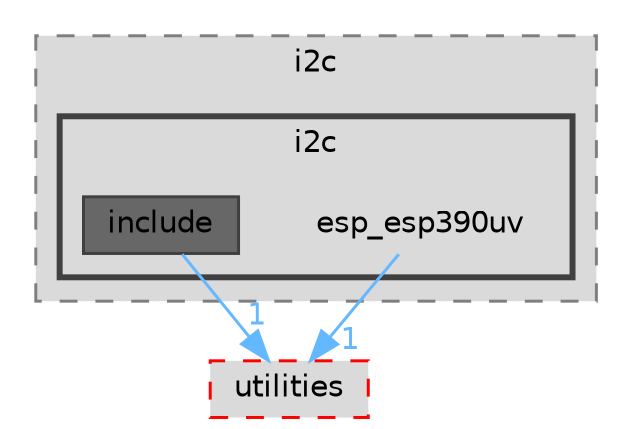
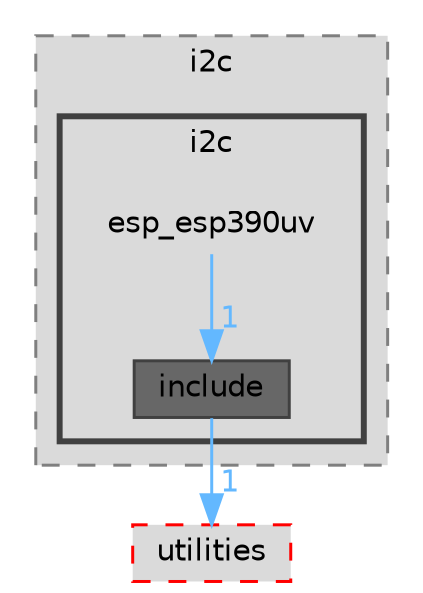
edge "esp_esp390uv" -> "utilities": now "esp_esp390uv" -> "include"
